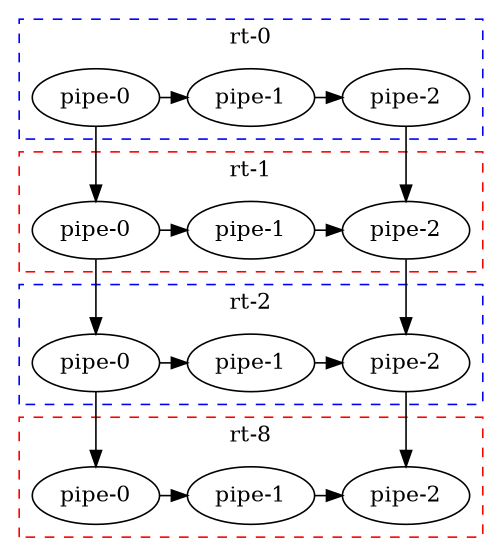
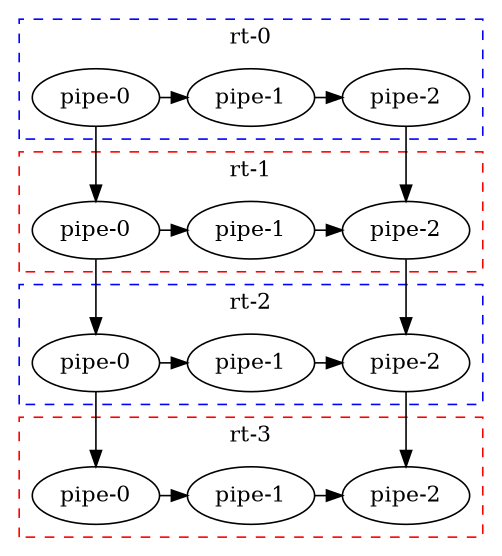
cluster "rt-8": label "rt-8" -> "rt-3"
